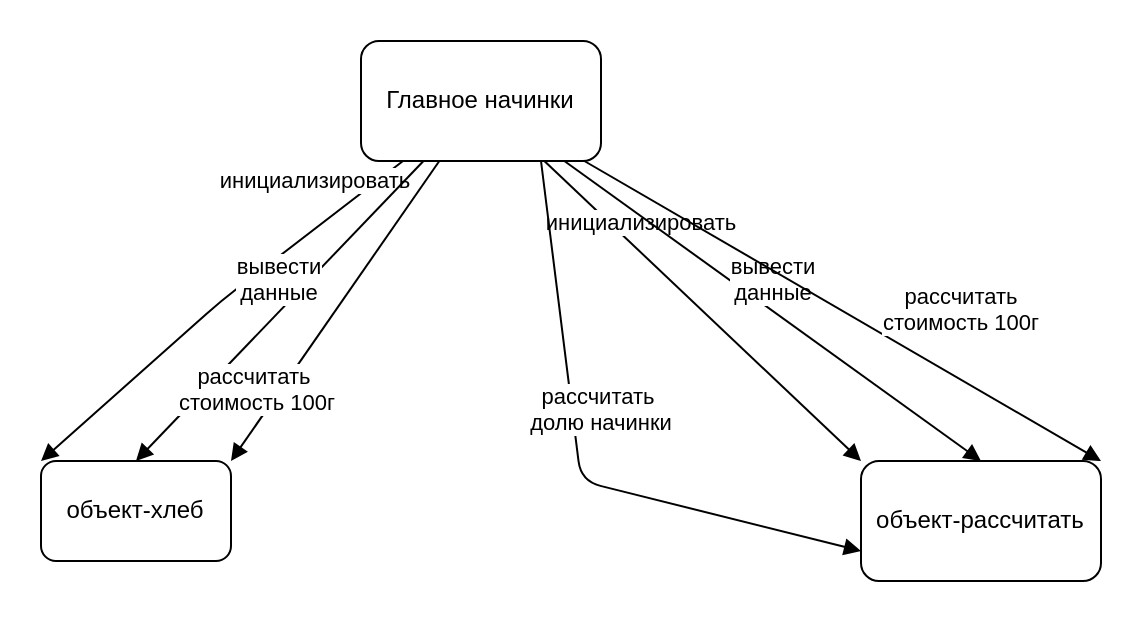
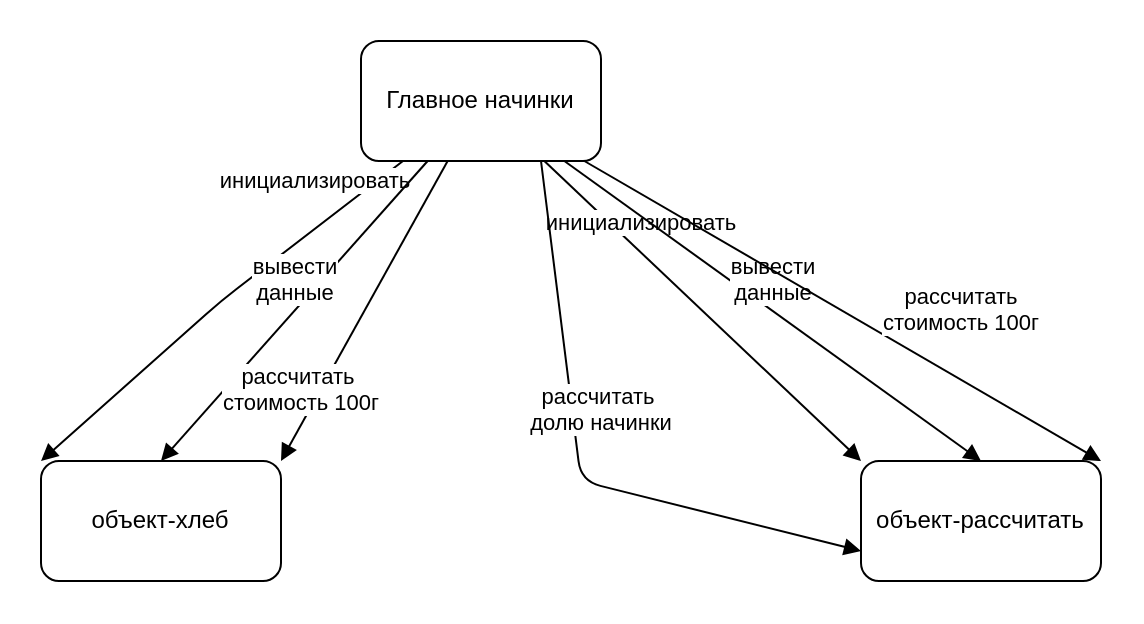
node "объект-хлеб": size 190x100 -> 240x120
